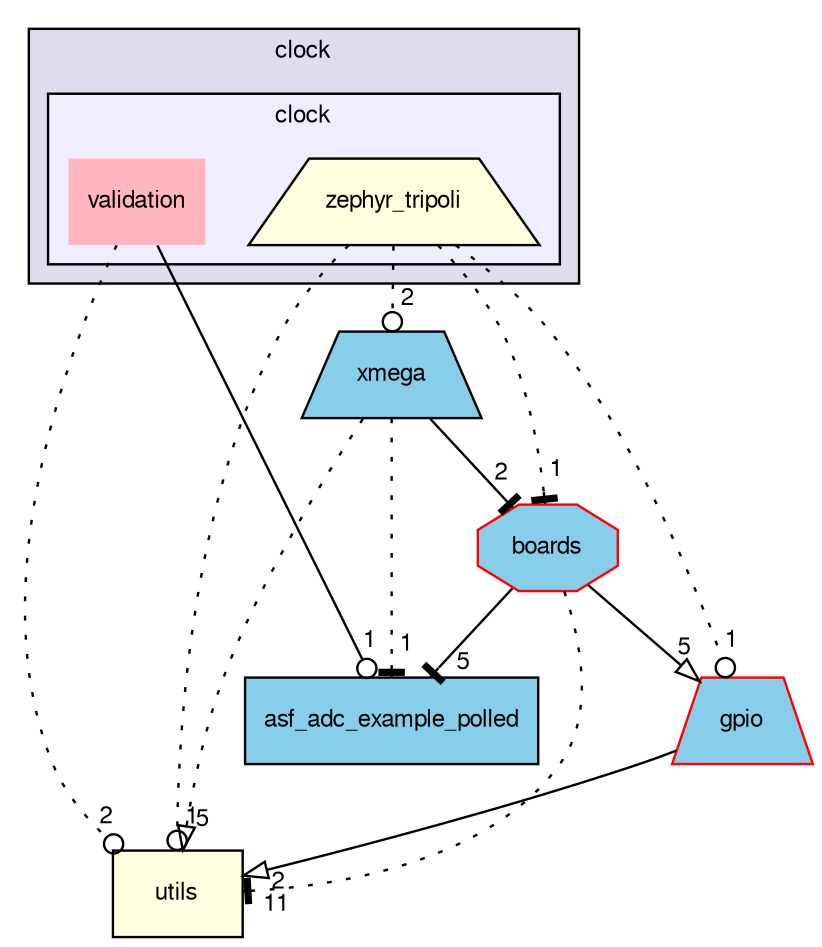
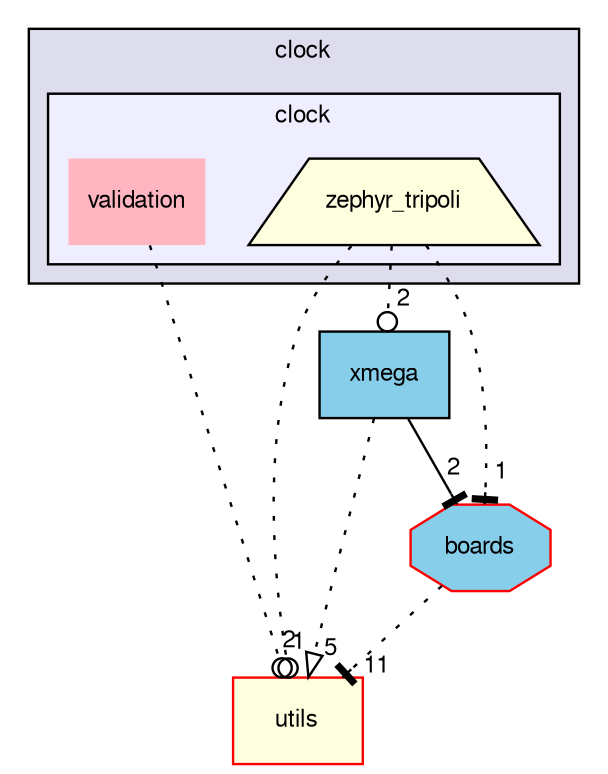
node "xmega": shape trapezium -> box
node "asf_adc_example_polled": removed
node "gpio": removed
node "utils": color black -> red
